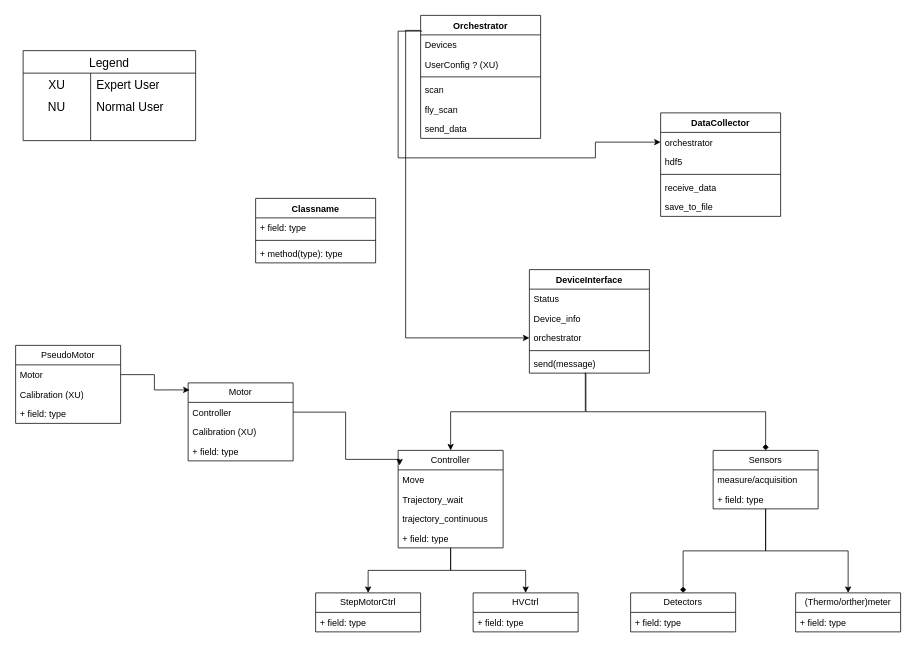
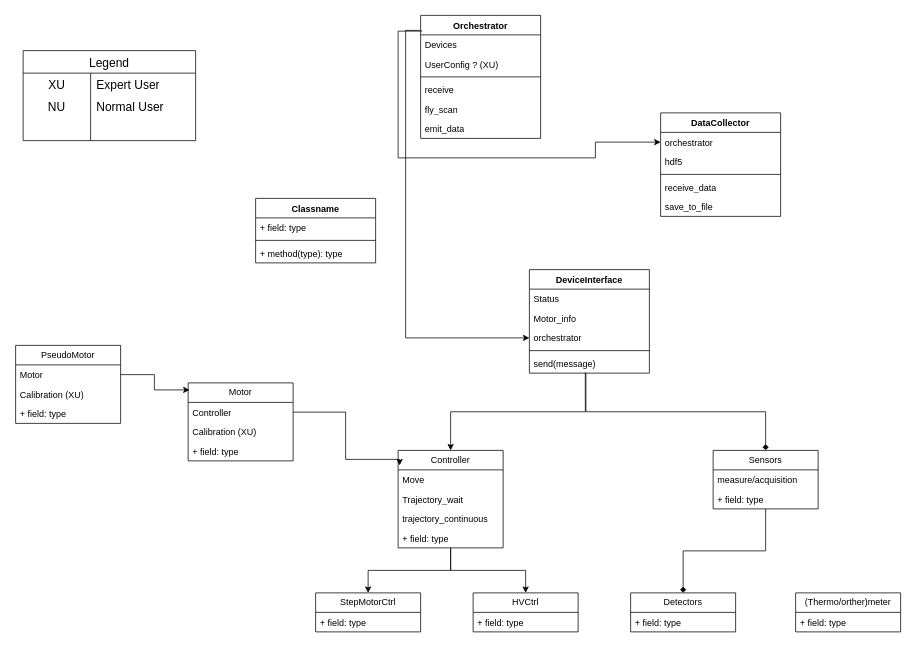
node "scan": label "scan" -> "receive"
node "send_data": label "send_data" -> "emit_data"
node "Device_info": label "Device_info" -> "Motor_info"
edge "Sensors" -> "(Thermo/orther)meter": removed
